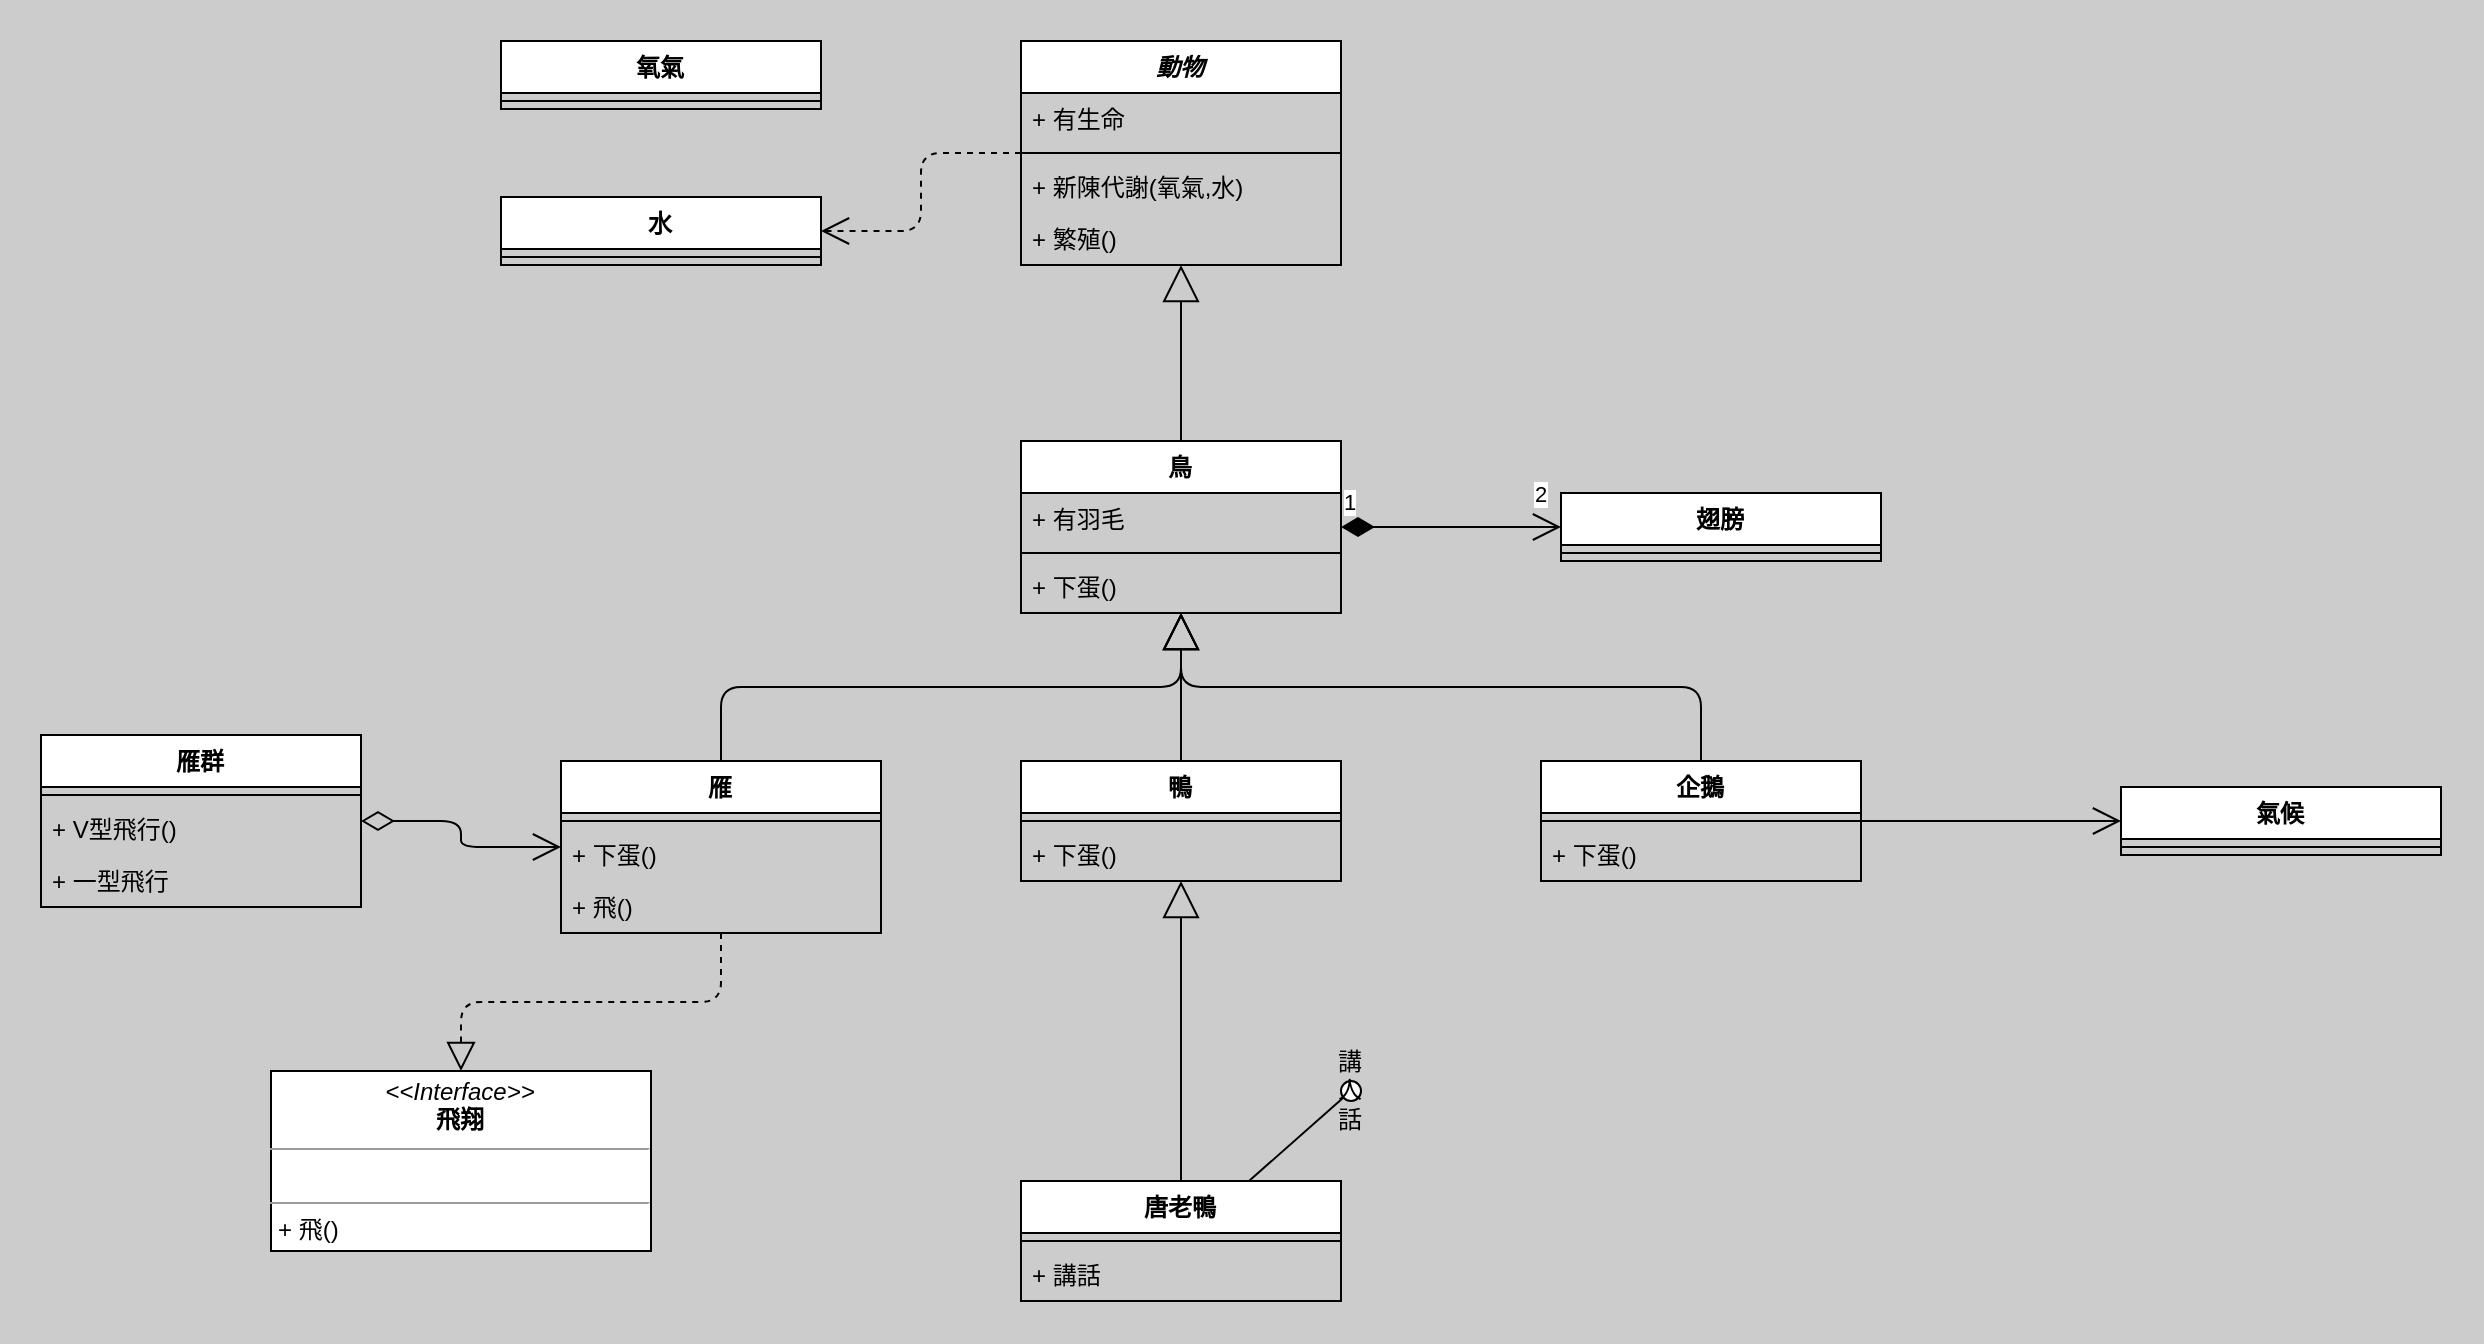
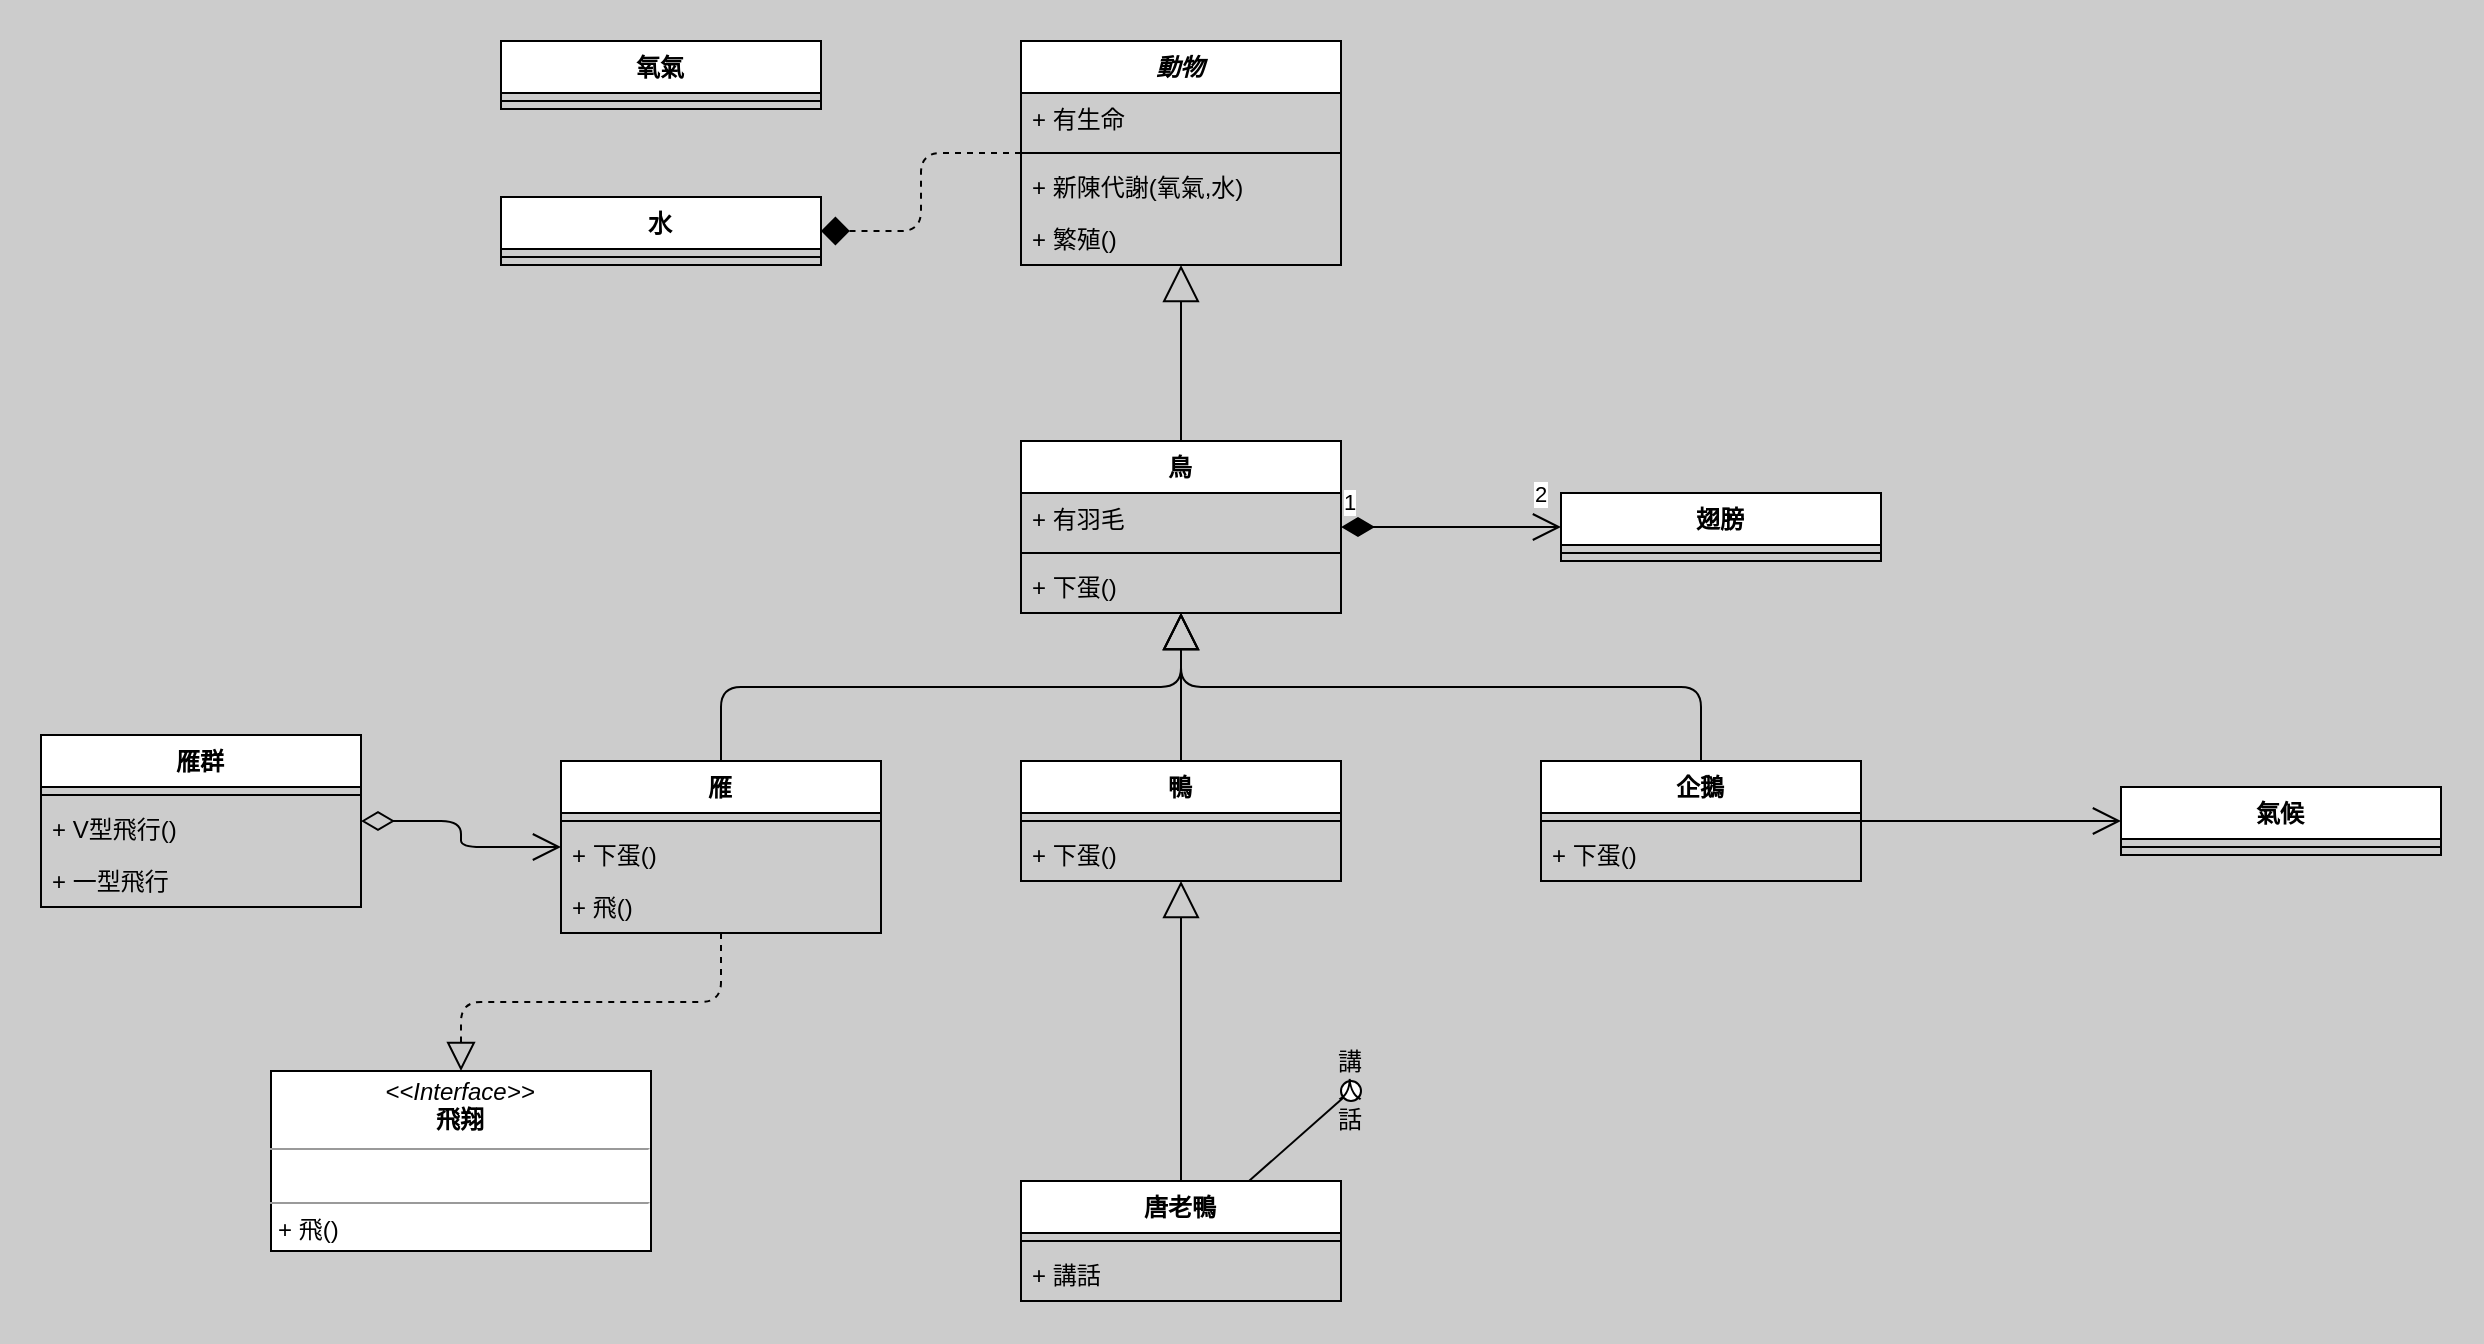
edge "動物" -> "水": arrowhead open -> diamond
